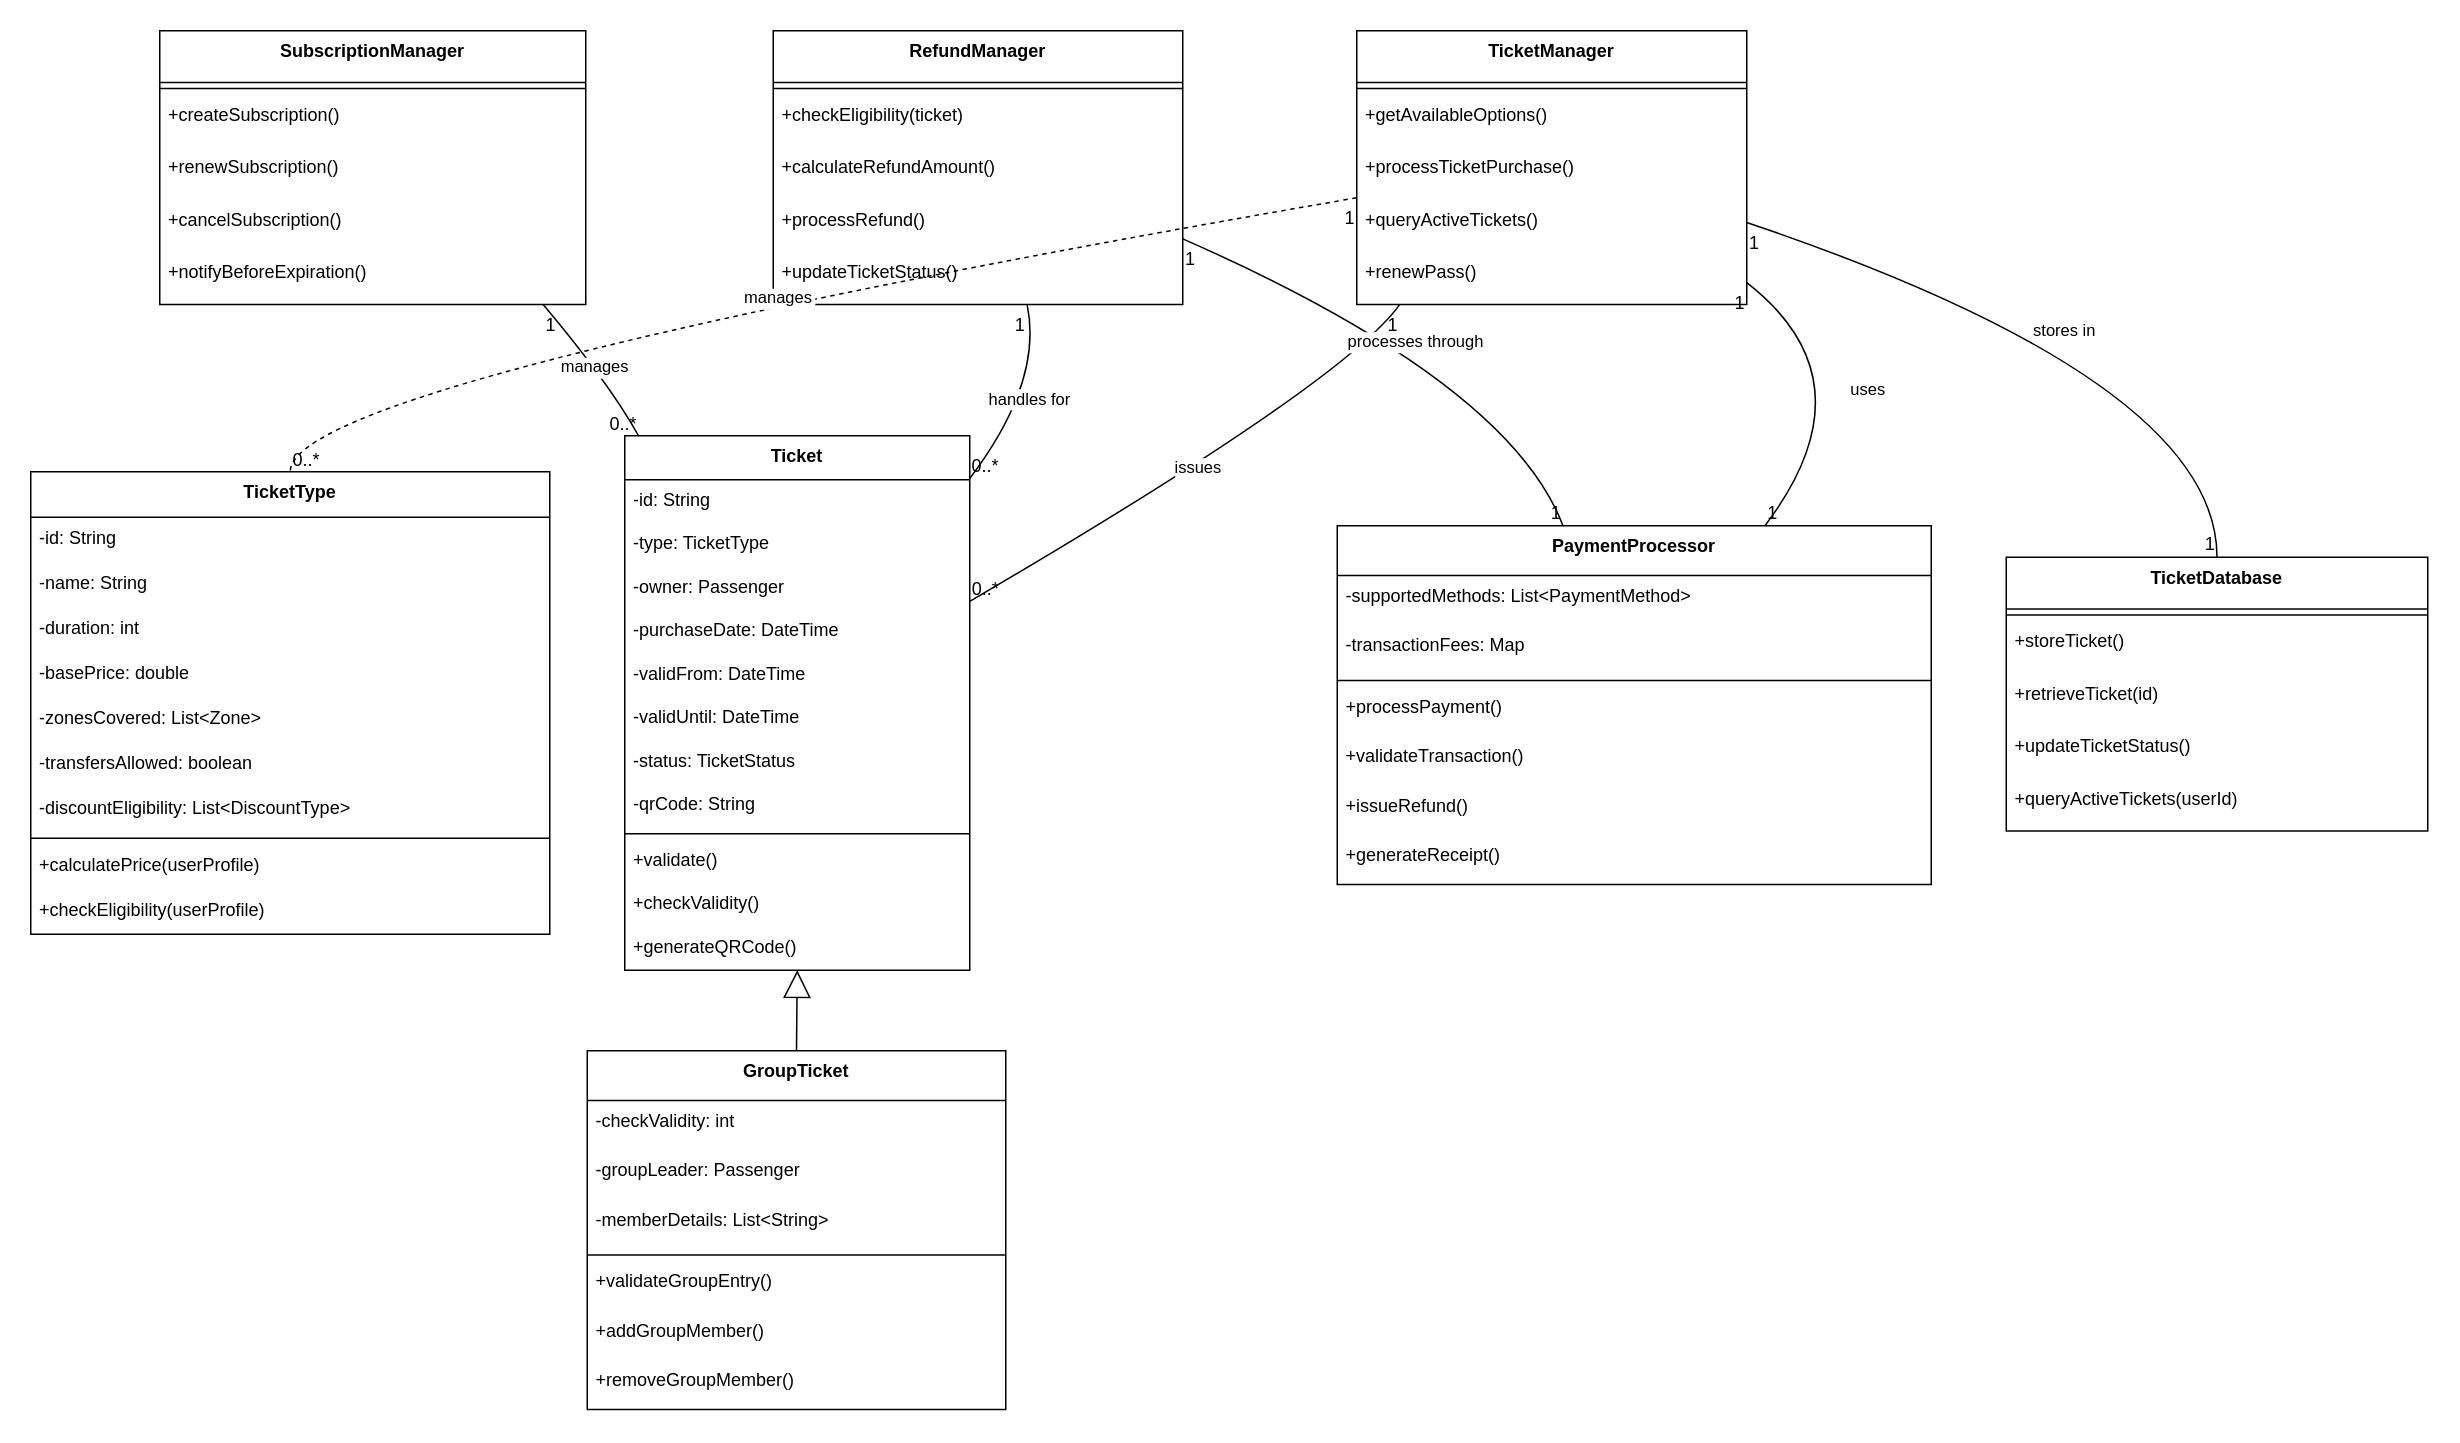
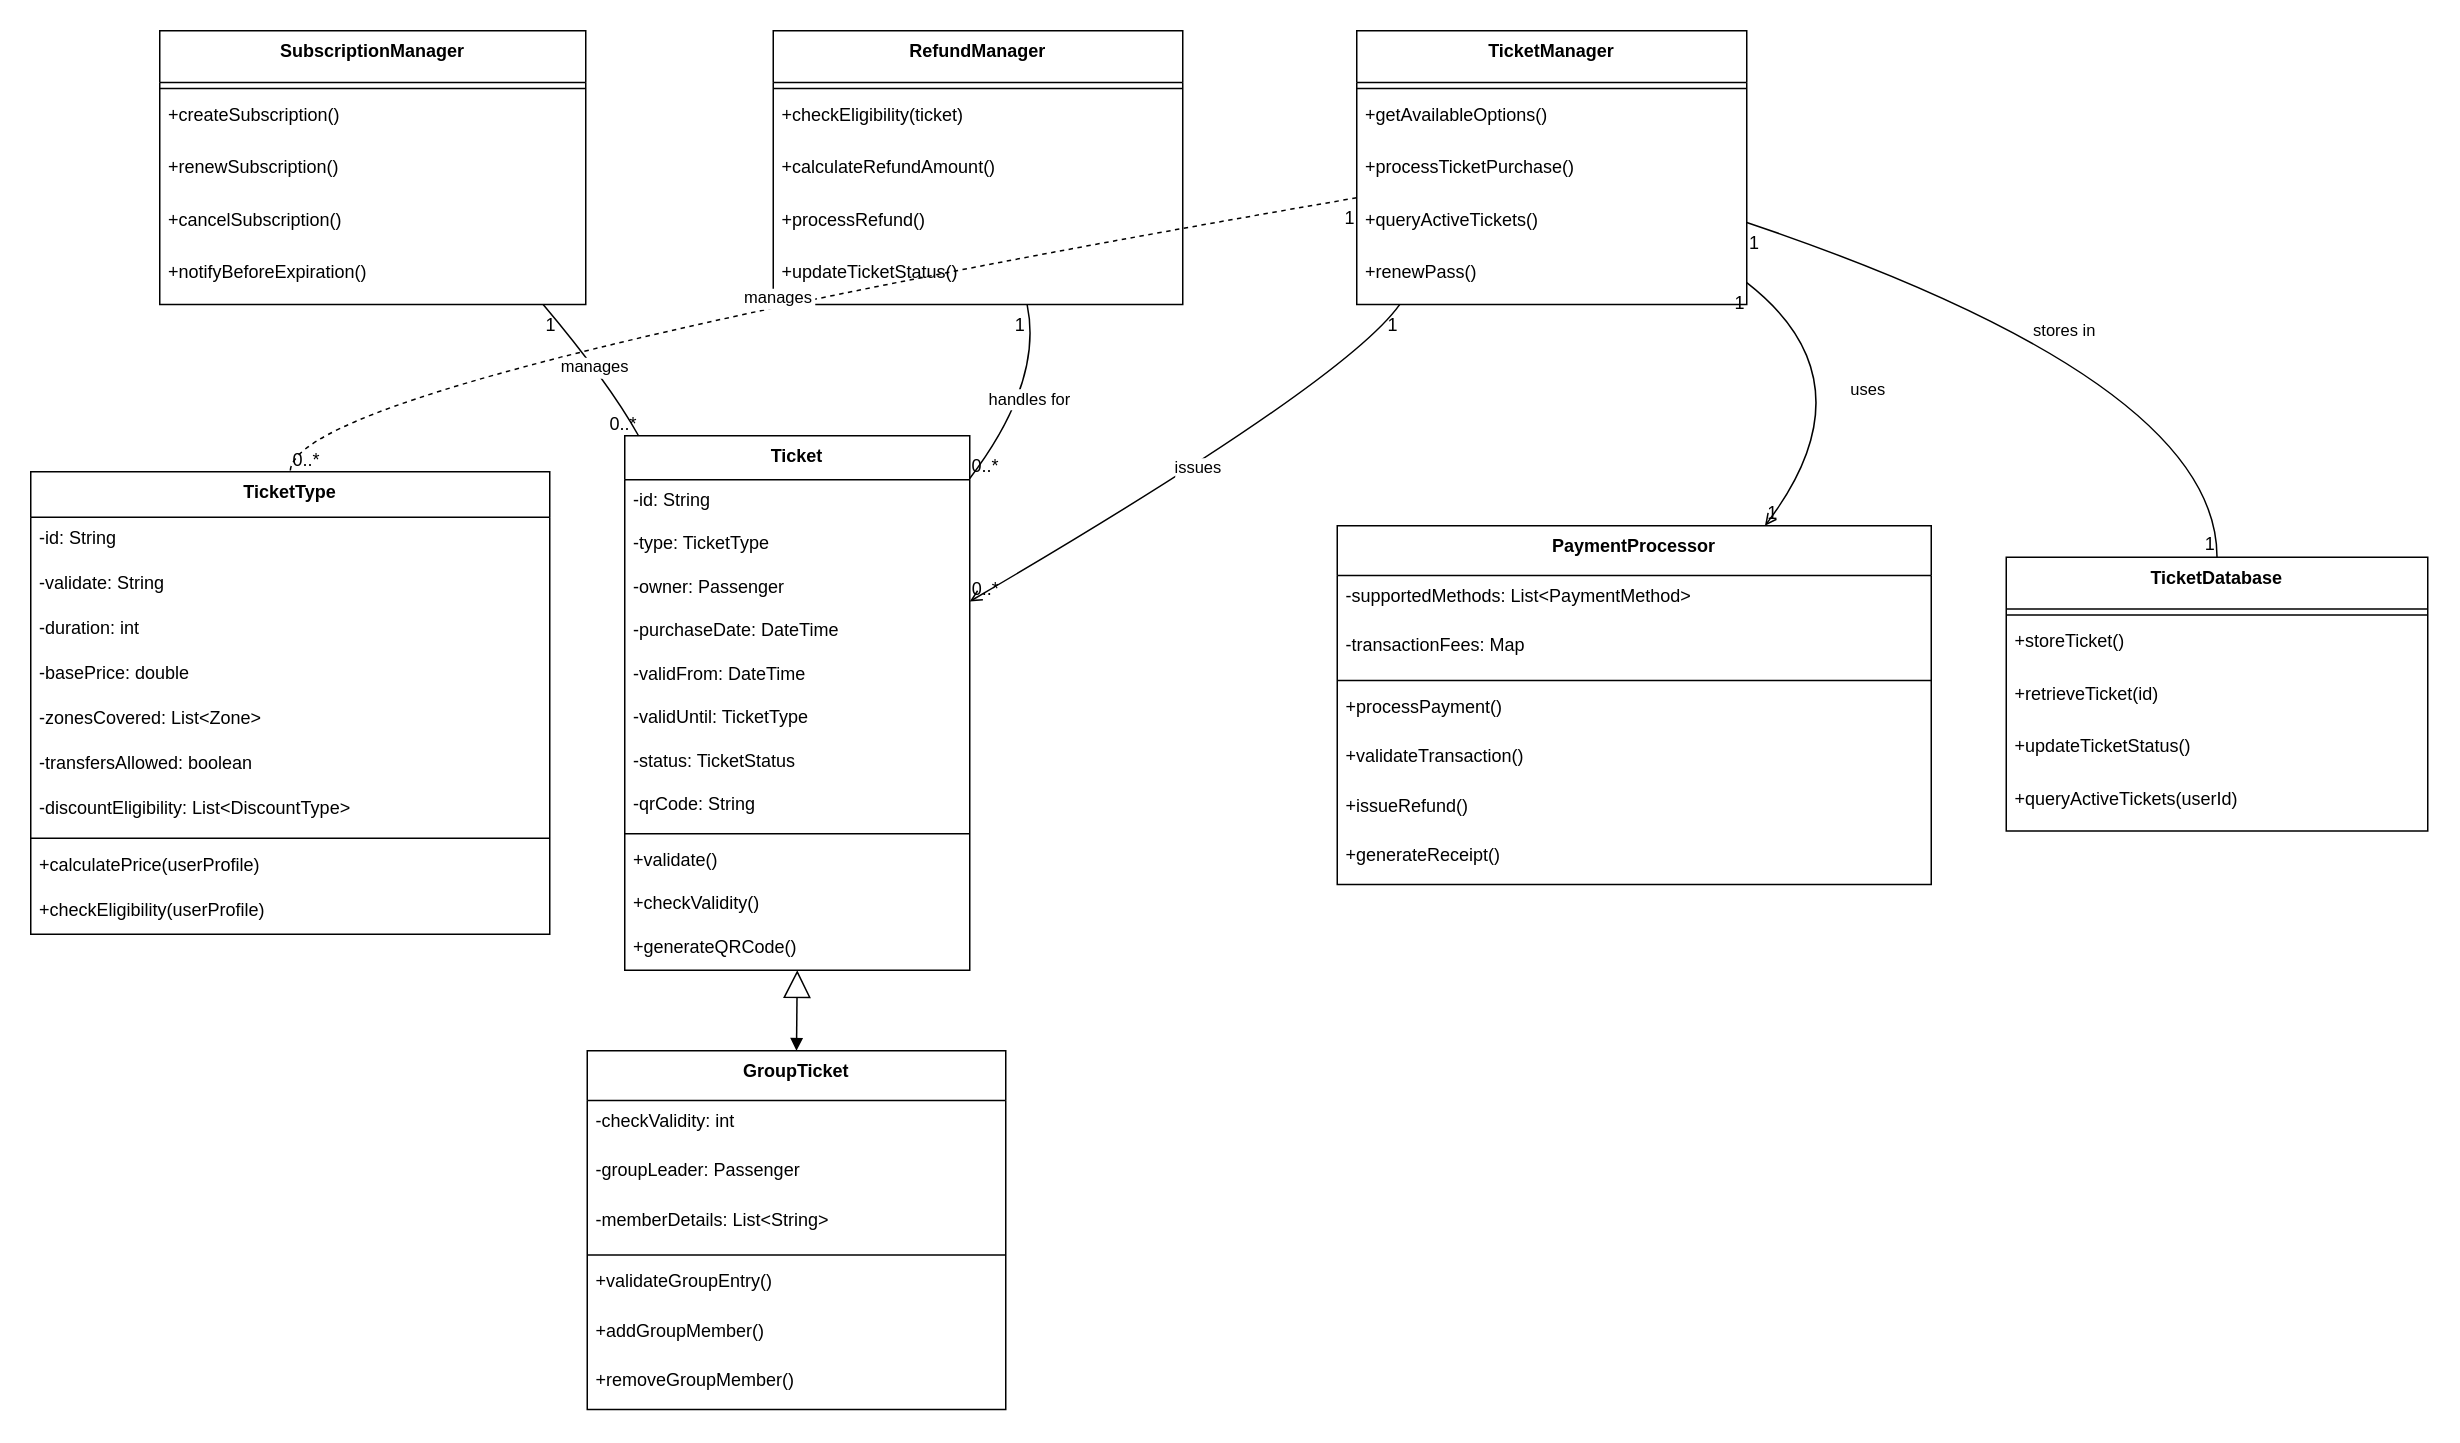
edge "RefundManager" -- "PaymentProcessor": removed, labels "1", "processes through", "1"
edge "TicketManager" -- "PaymentProcessor": arrowhead none -> open
node "-name: String": label "-name: String" -> "-validate: String"
edge "TicketManager" -- "Ticket": arrowhead none -> open
node "-validUntil: DateTime": label "-validUntil: DateTime" -> "-validUntil: TicketType"
edge "GroupTicket" -> "Ticket": arrowhead none -> block
